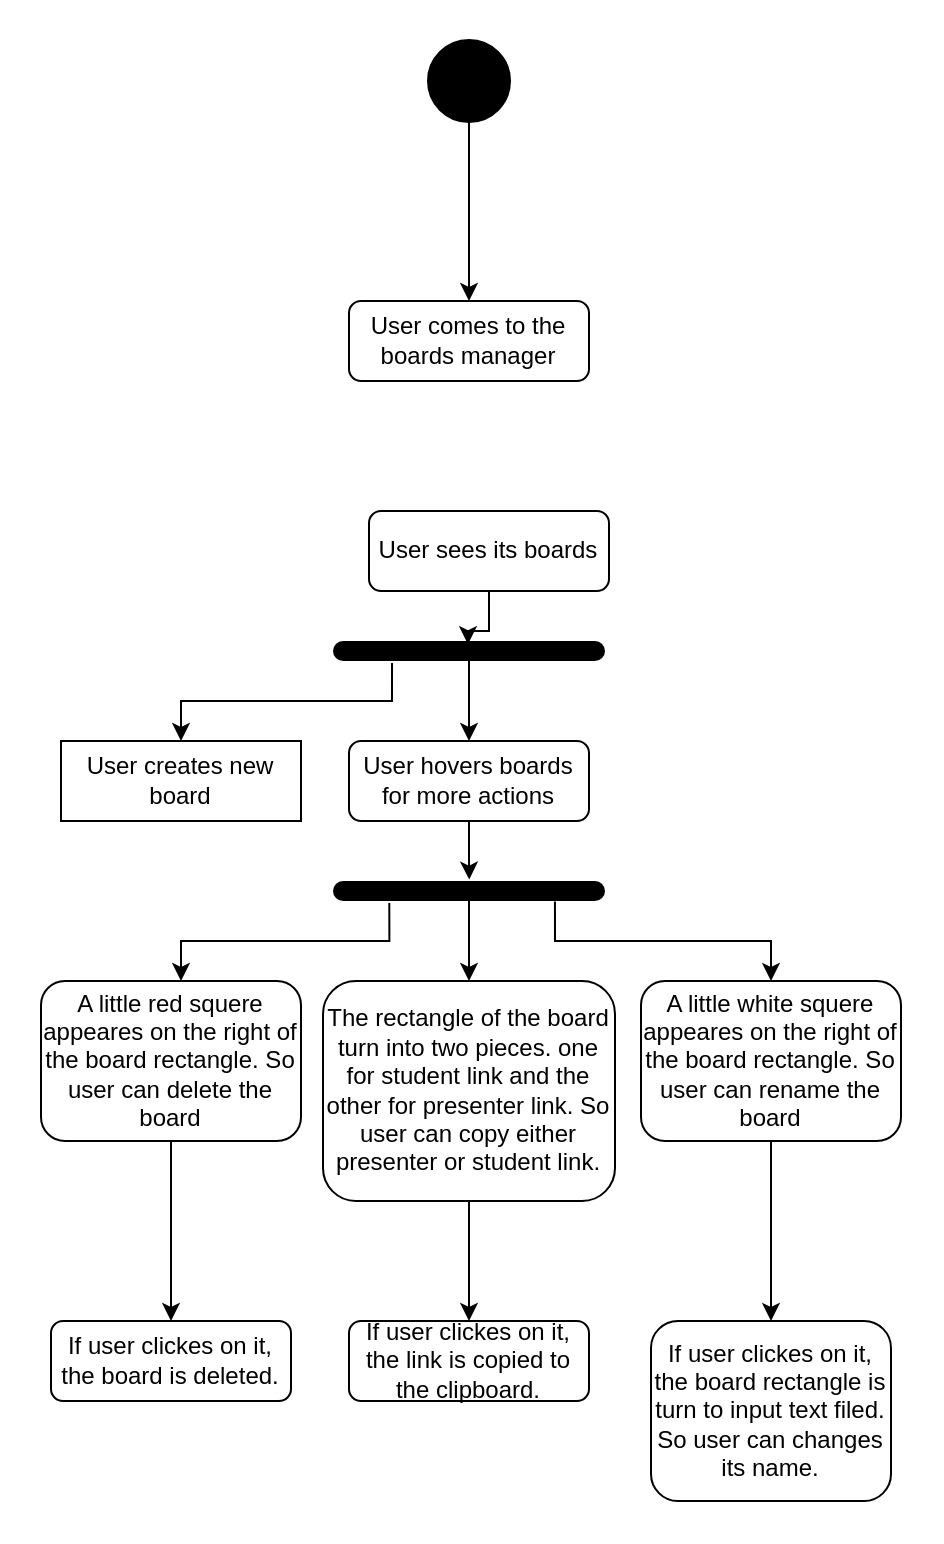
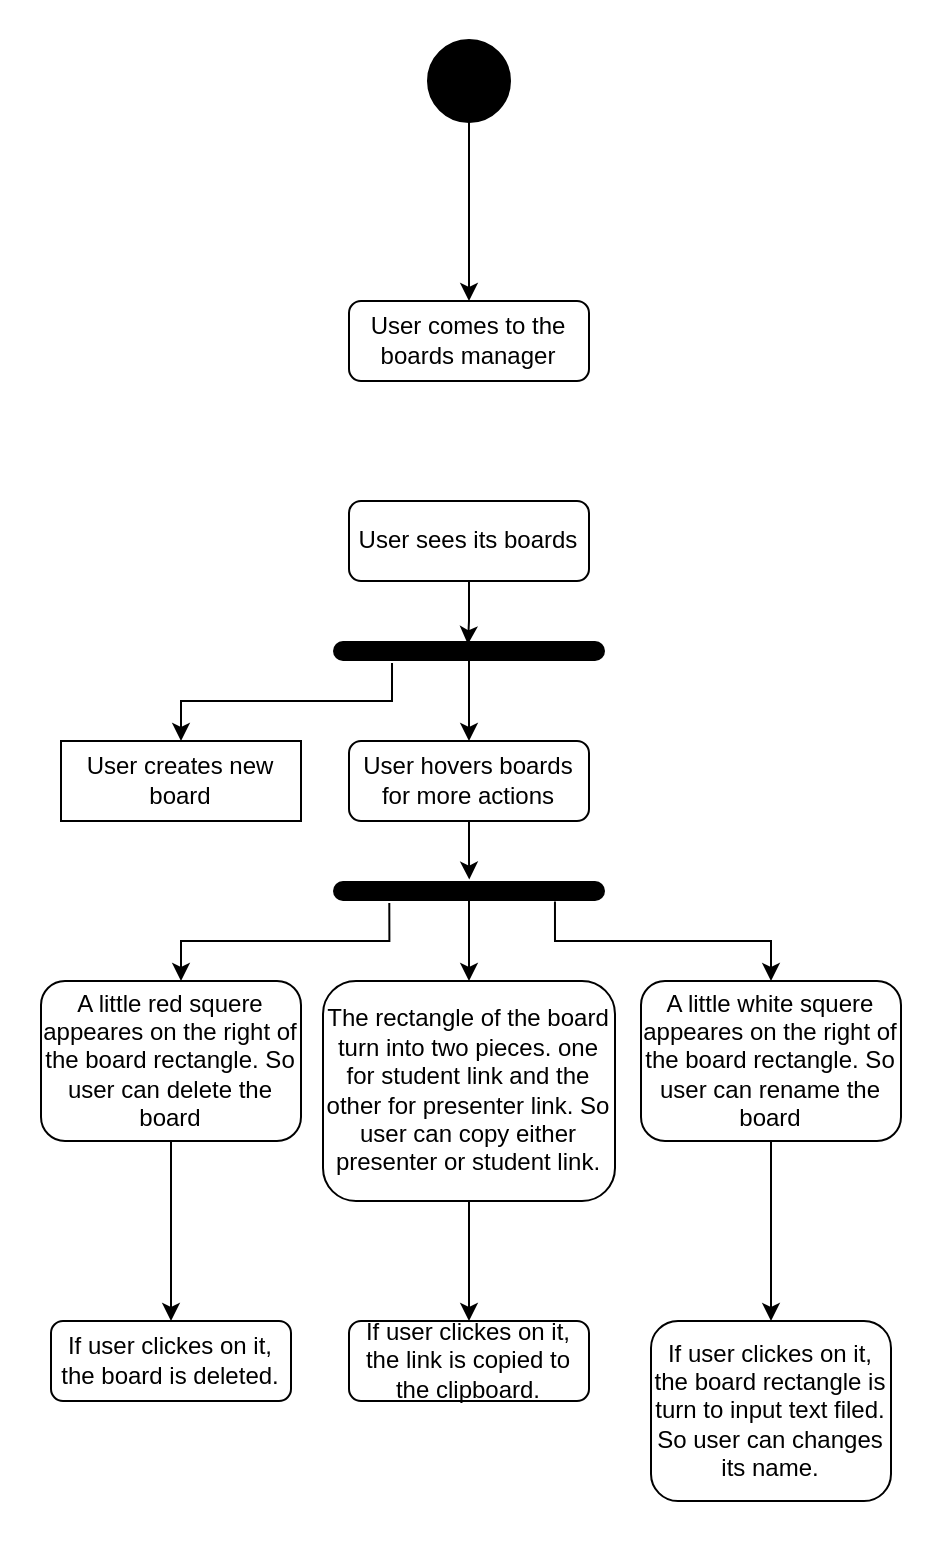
node "User sees its boards": moved (489, 551) -> (469, 541)
